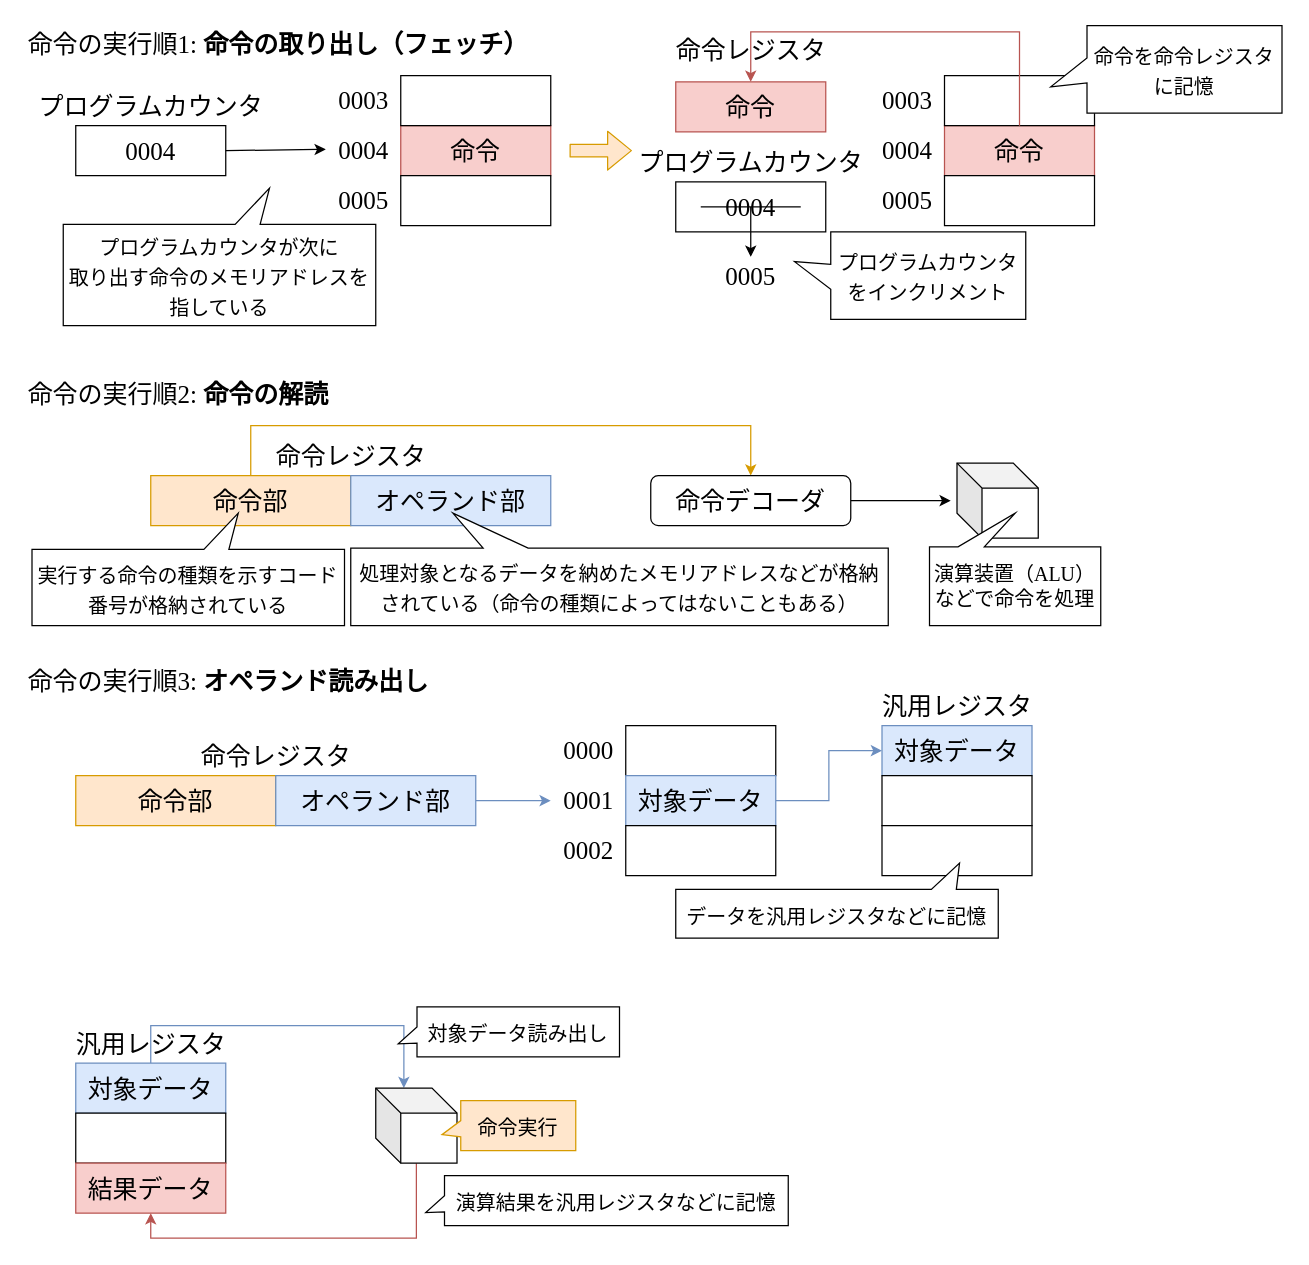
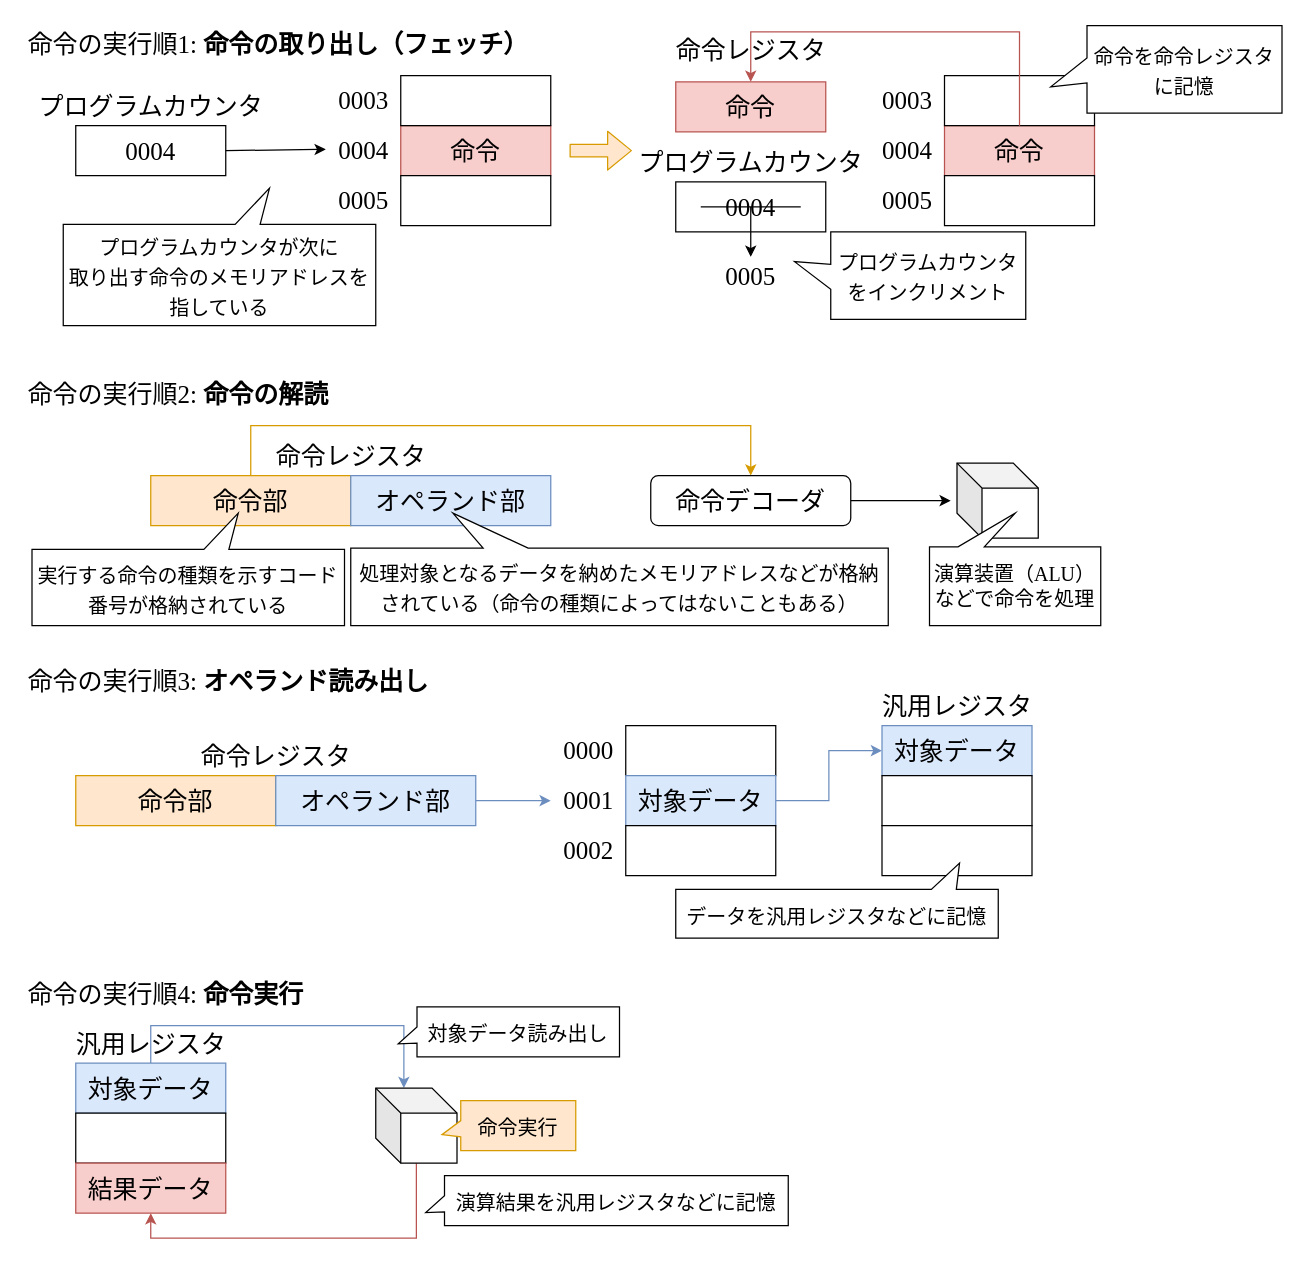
node "命令の実行順4: 命令実行": added
